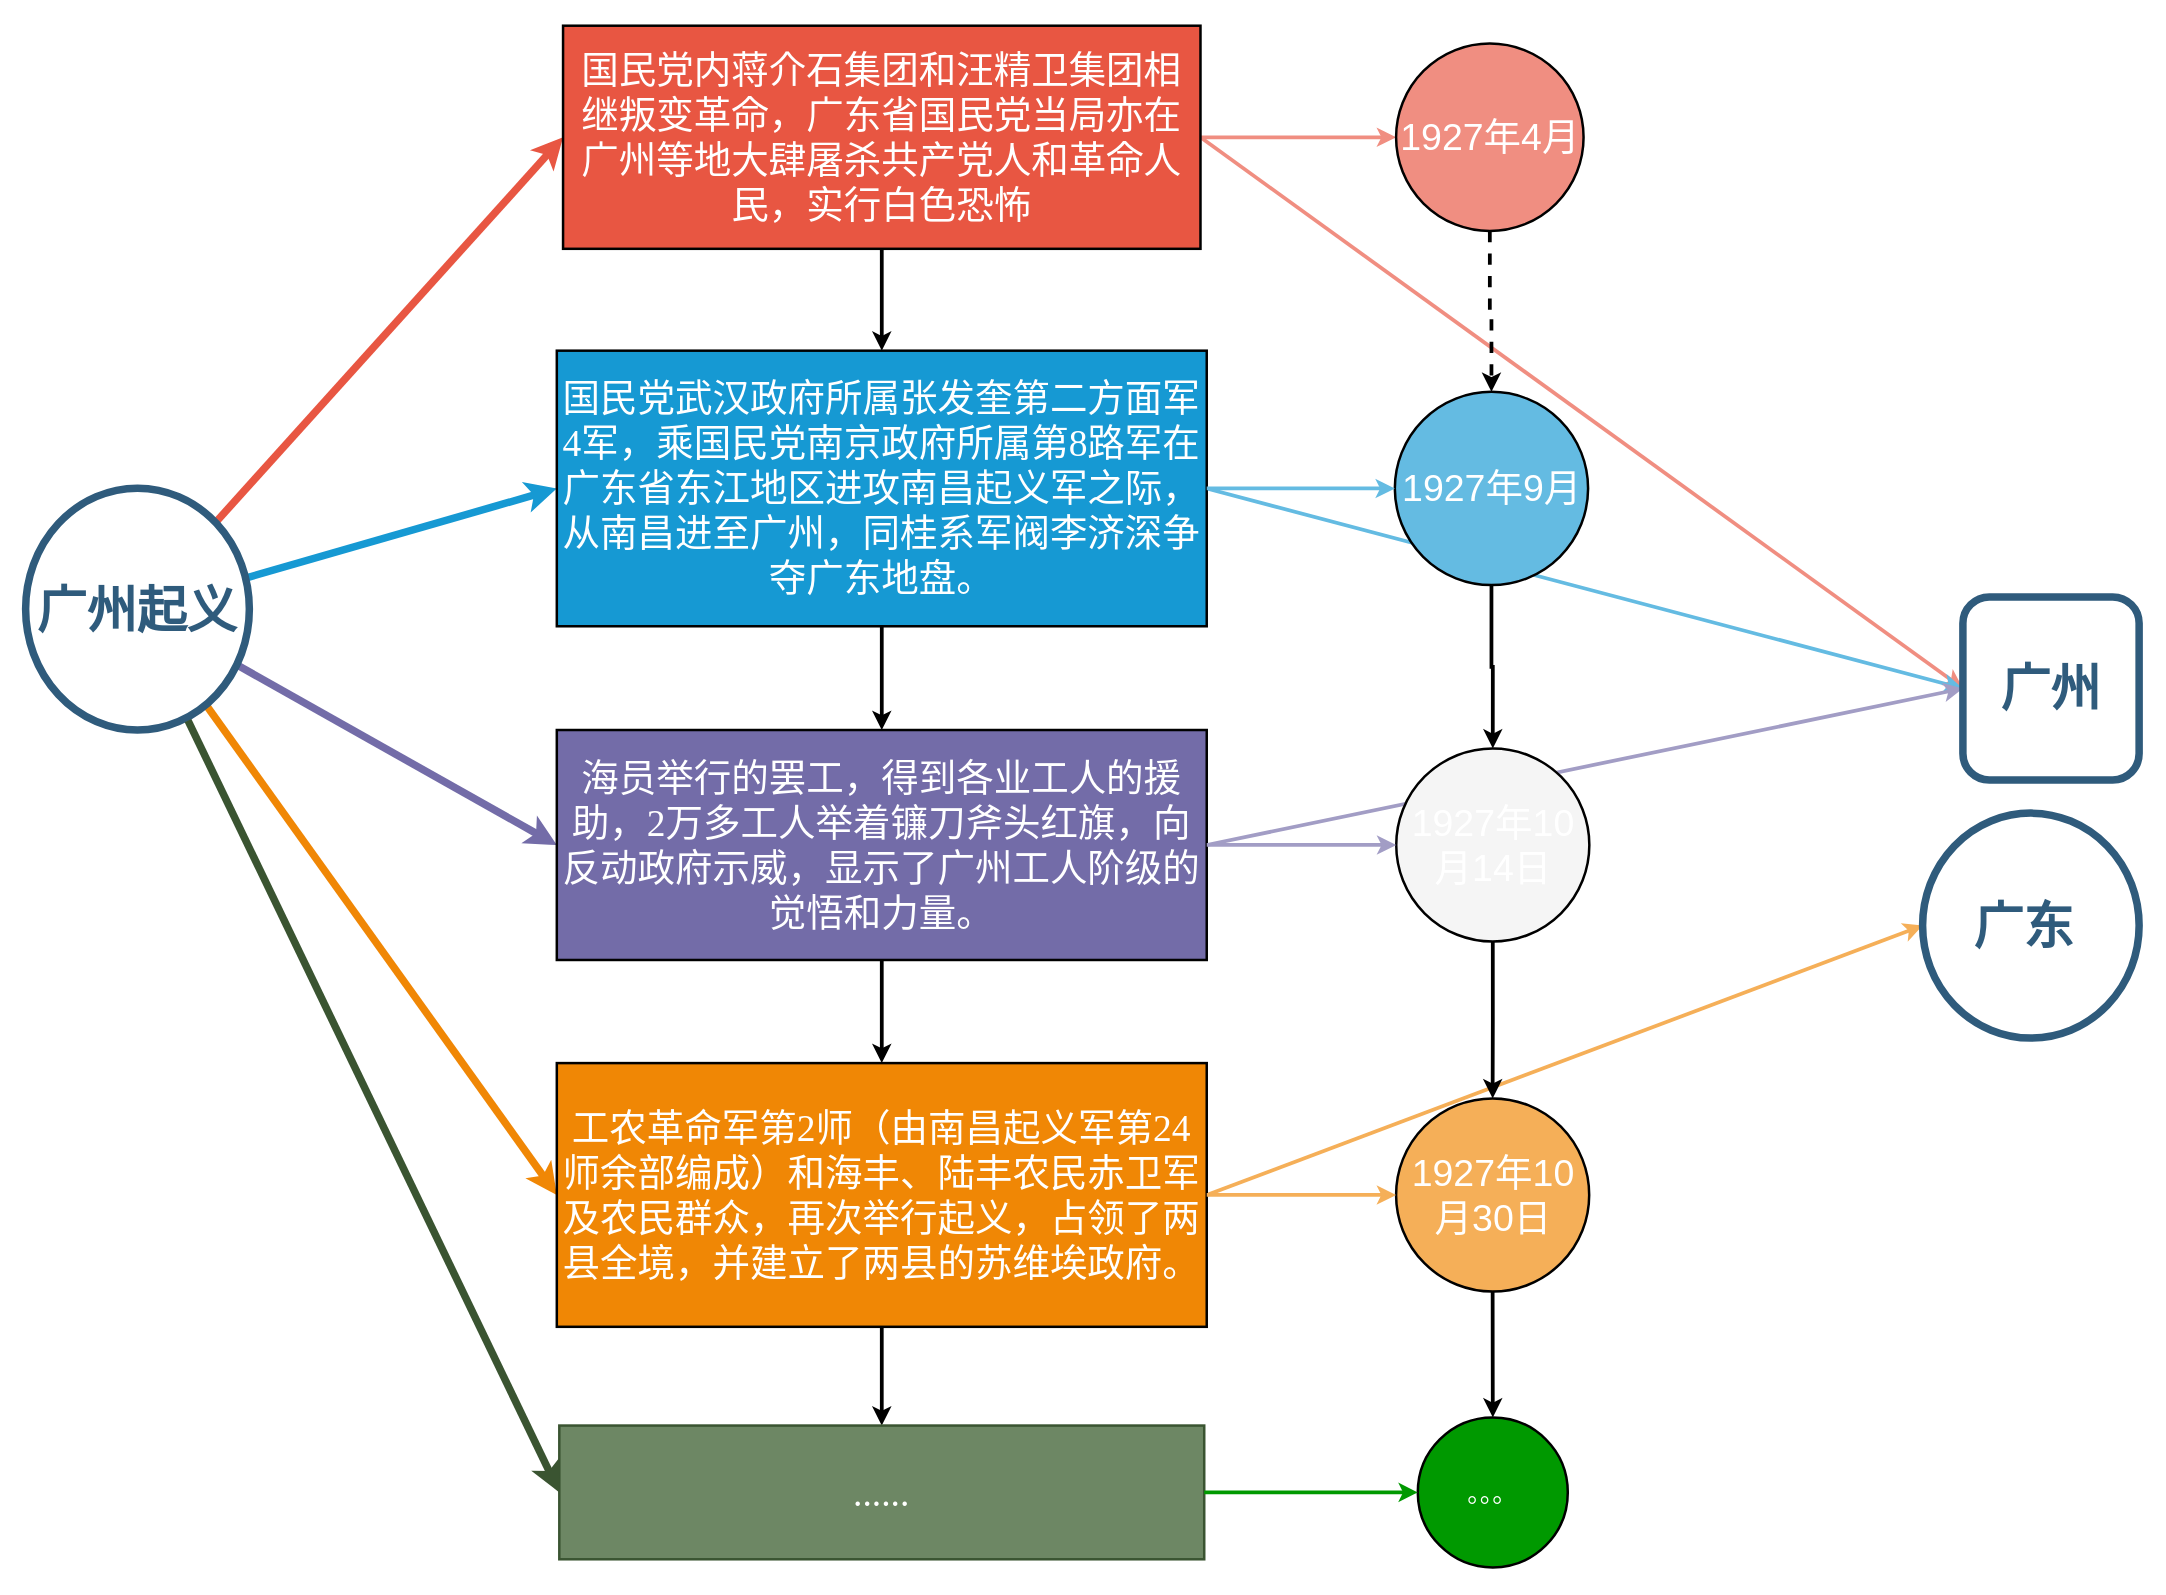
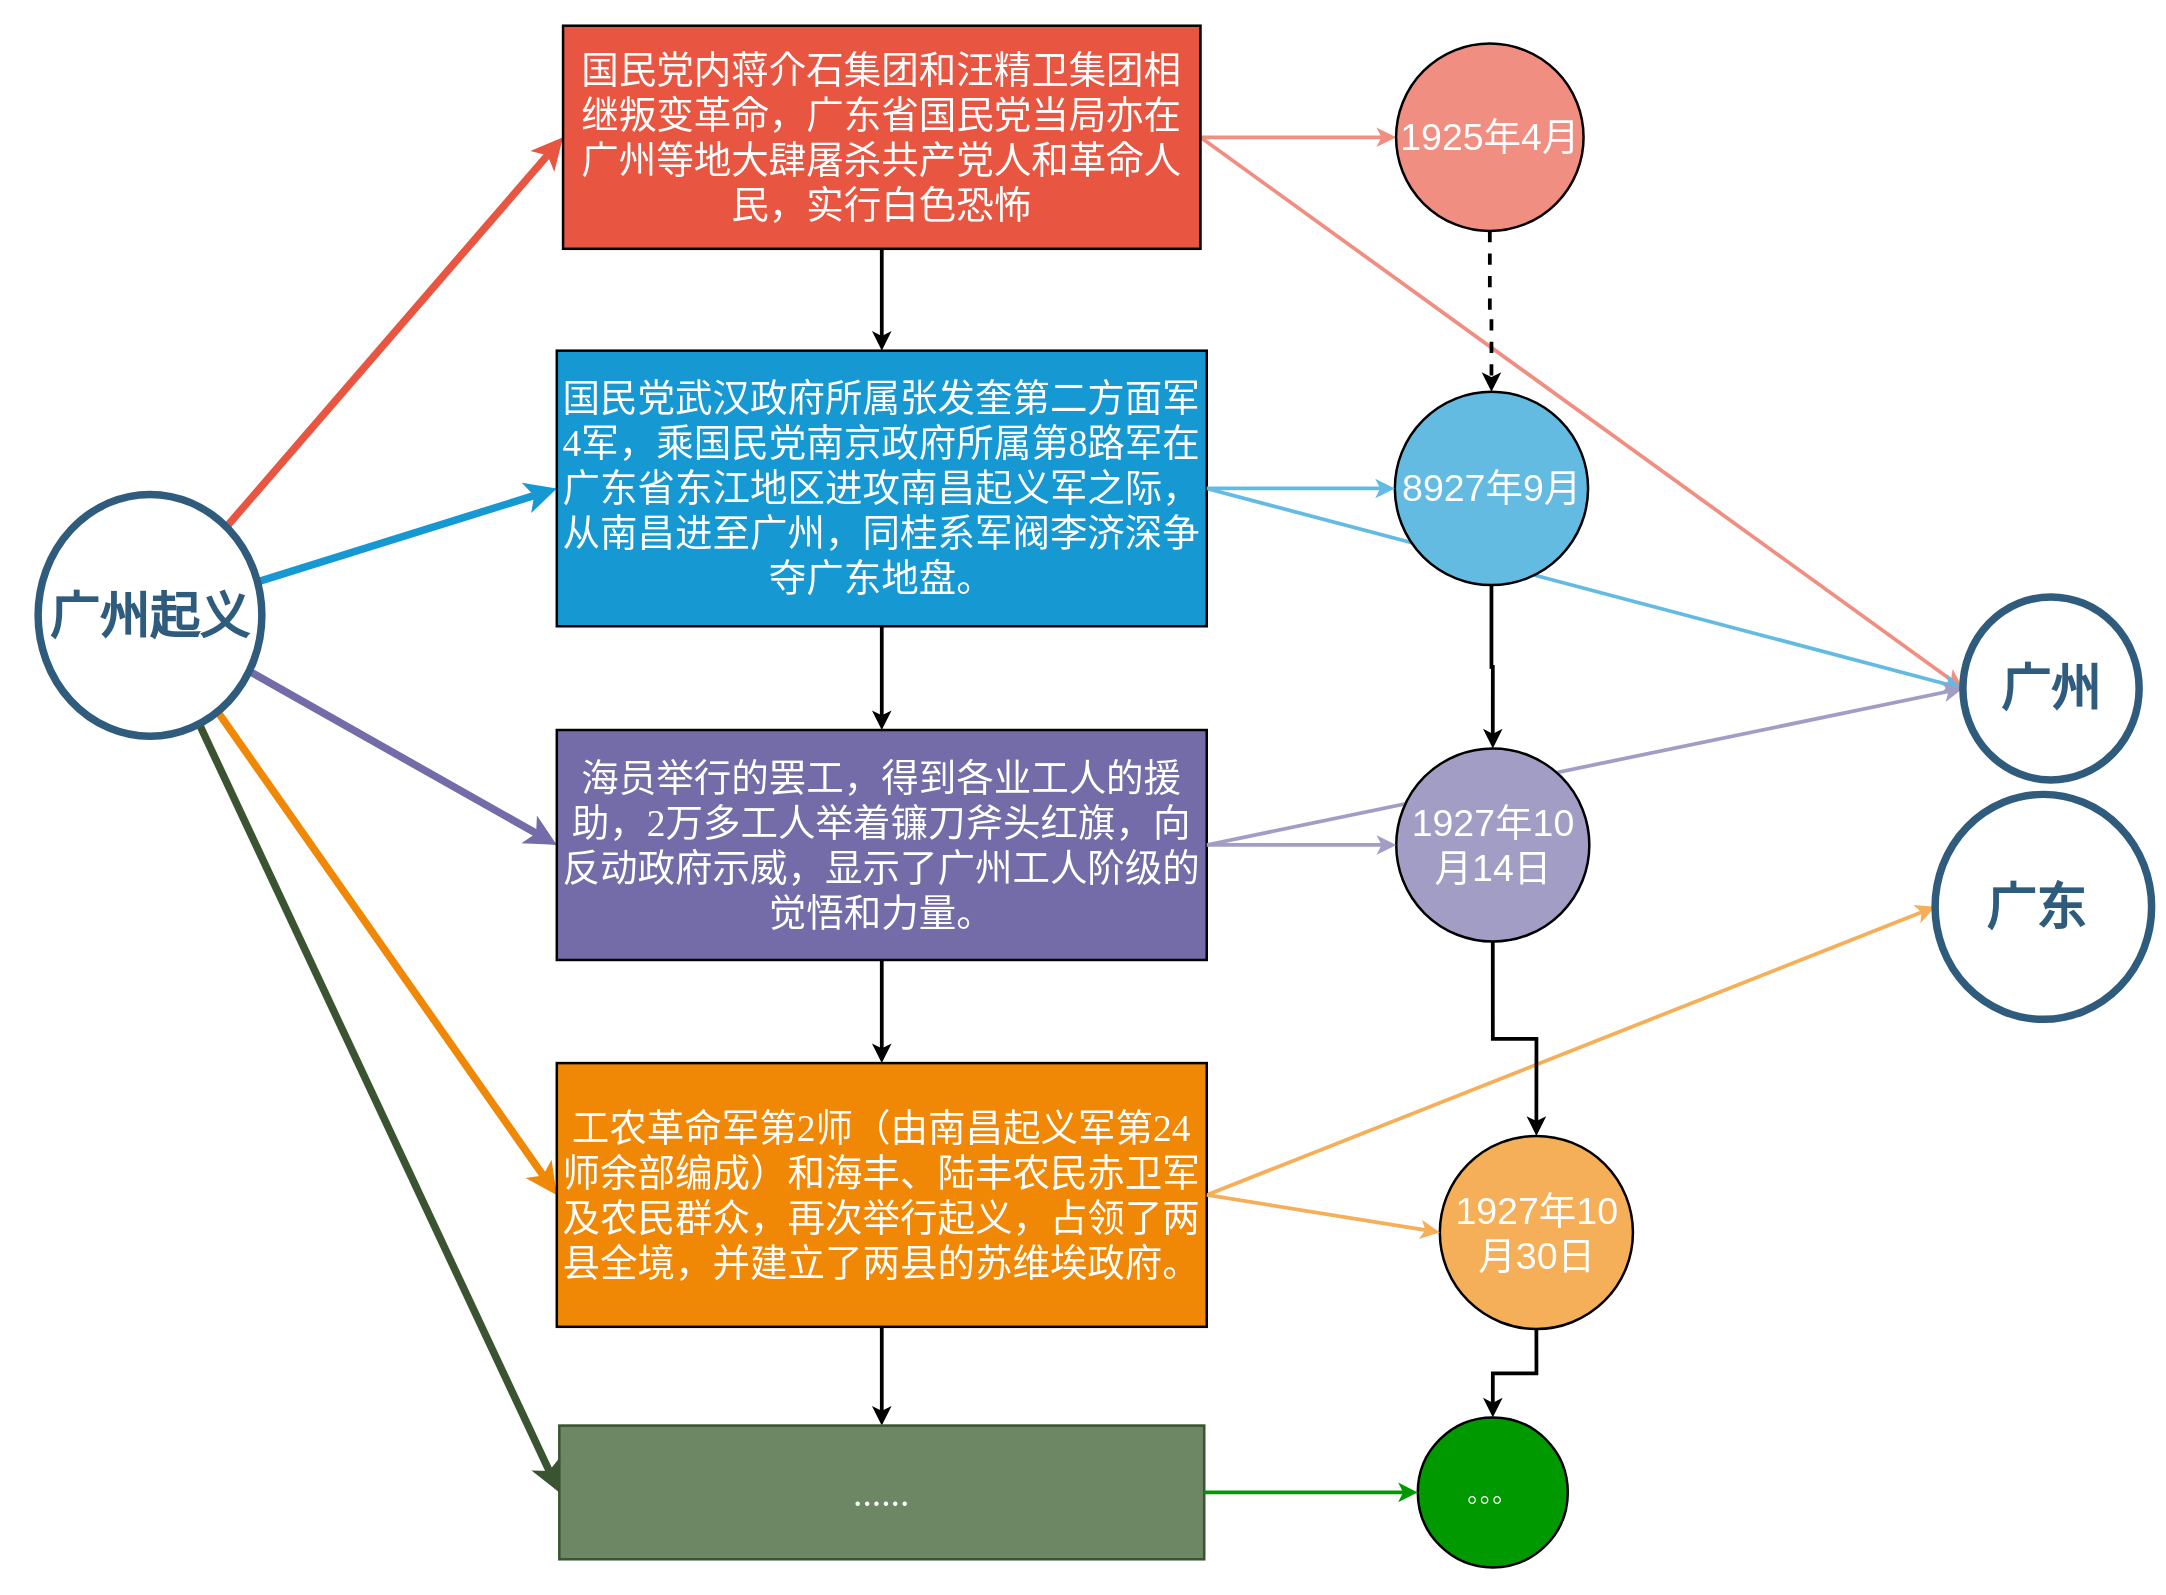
node "1927年4月": label "1927年4月" -> "1925年4月"
node "1927年9月": label "1927年9月" -> "8927年9月"
node "广州起义": moved (138, 609) -> (150, 615)
node "广州": shape rounded rectangle -> ellipse
node "1927年10月14日": fillcolor #f5f5f5 -> #a29dc5
node "广东": moved (2031, 926) -> (2044, 907)
node "1927年10月30日": moved (1493, 1195) -> (1537, 1233)
